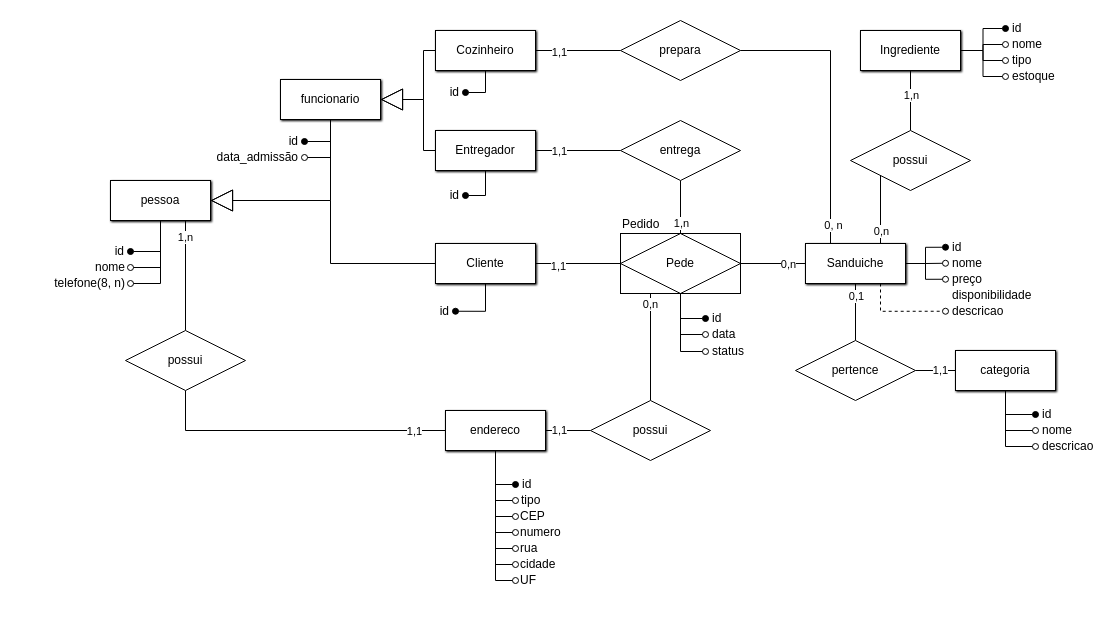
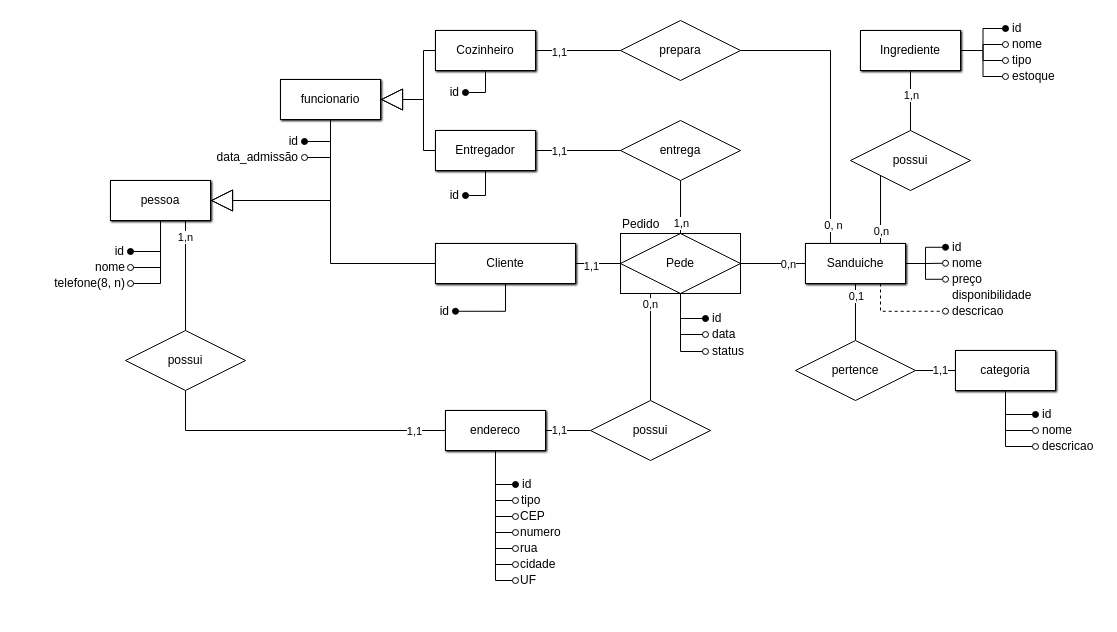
node "Cliente": size 100x40 -> 140x40
